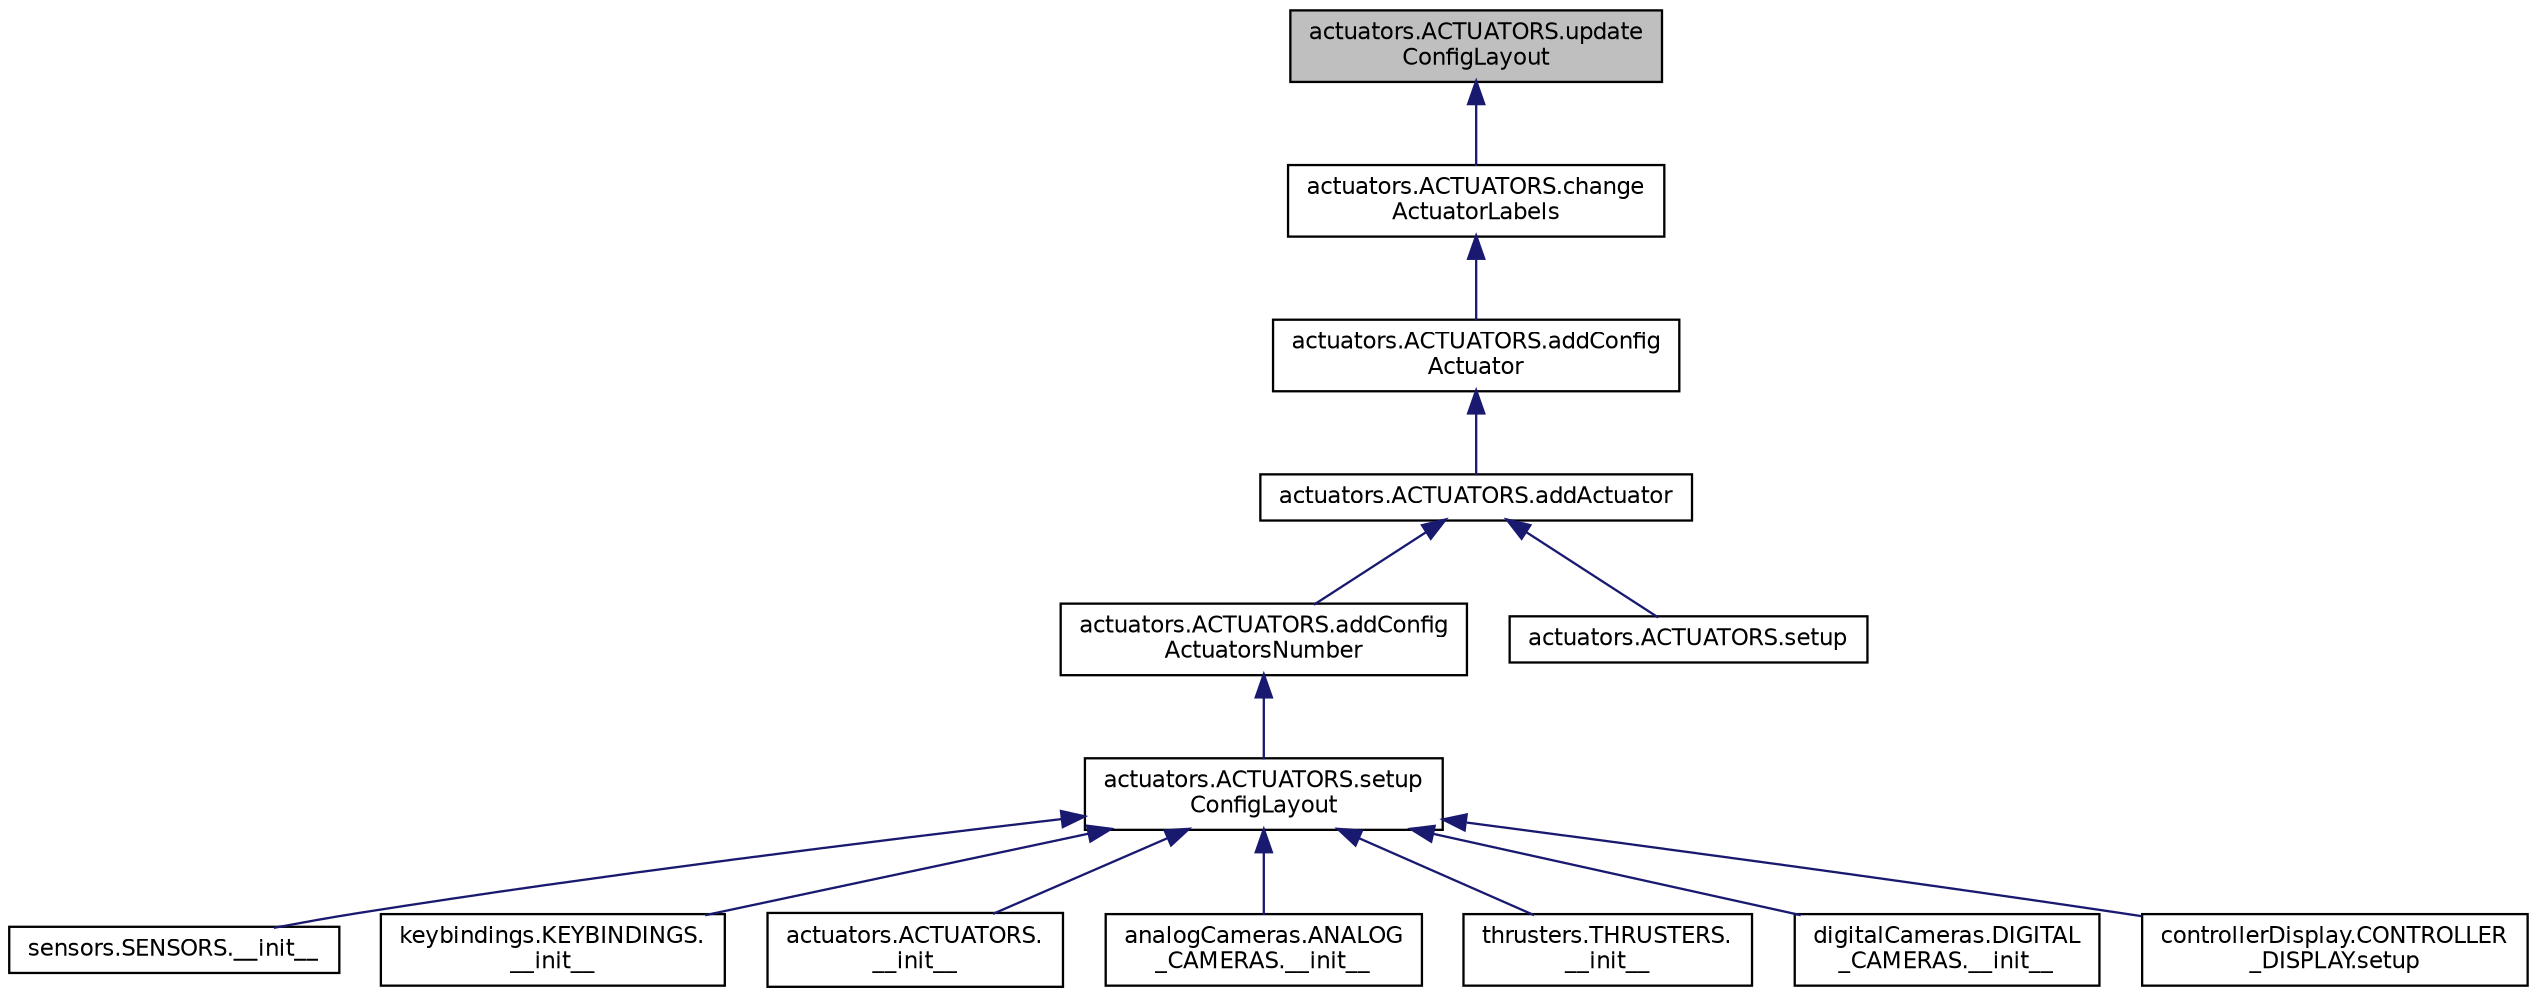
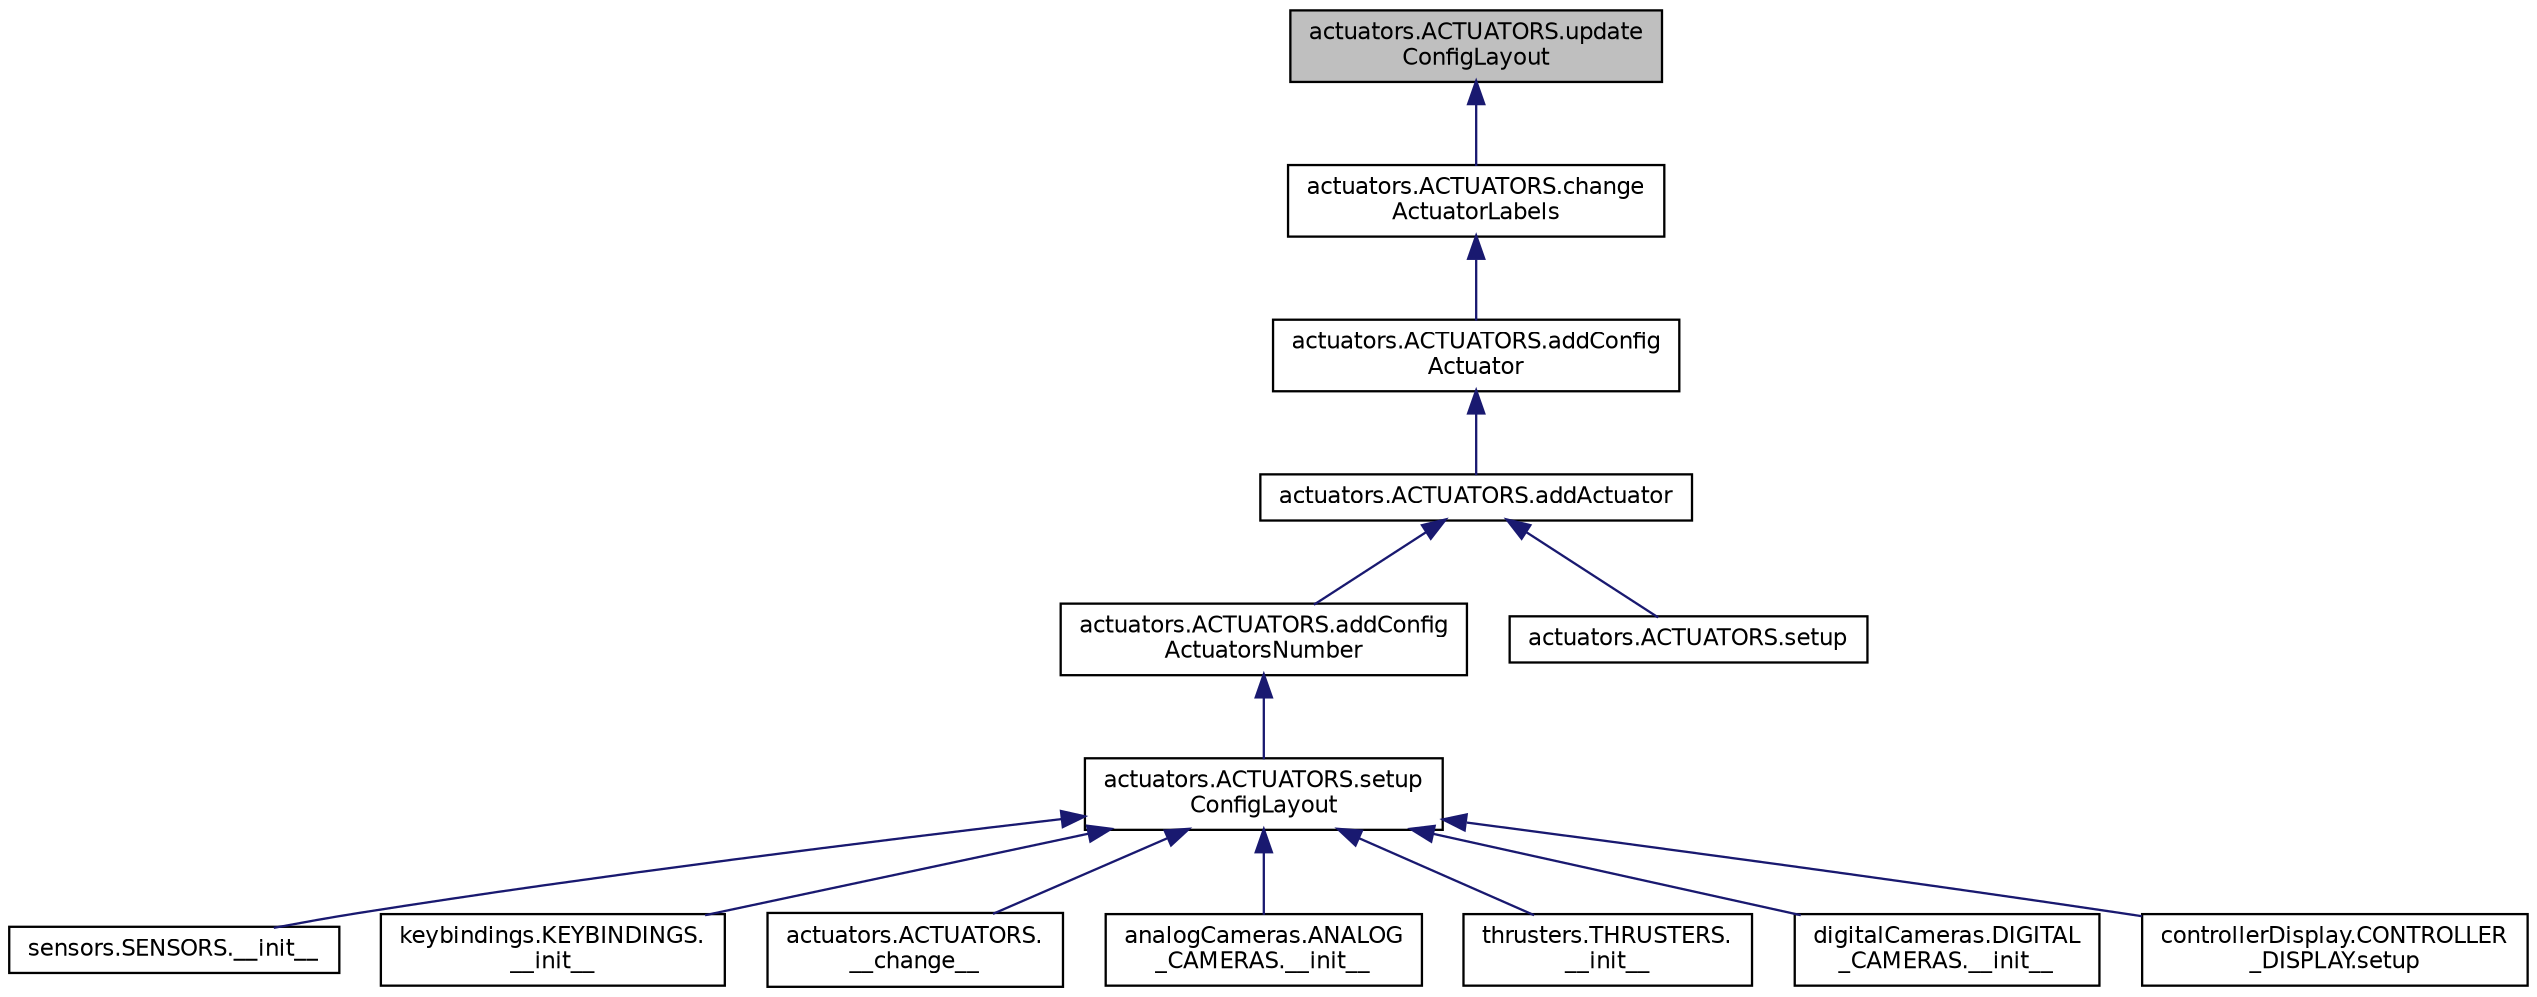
node "actuators.ACTUATORS. __init__": label "actuators.ACTUATORS. __init__" -> "actuators.ACTUATORS. __change__"
